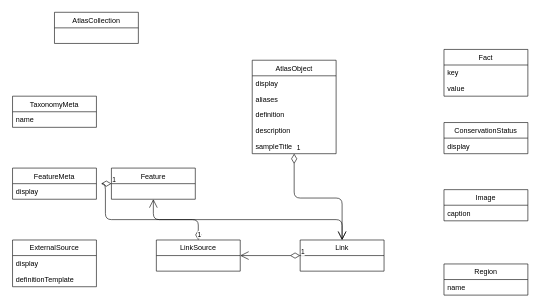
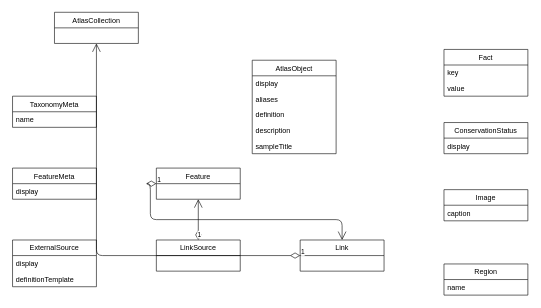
node "Feature": moved (153, 184) -> (198, 184)
edge "AtlasObject" -- "Link": removed, label "1"
edge "LinkSource" -- "Link": now "AtlasCollection" -- "Link"
